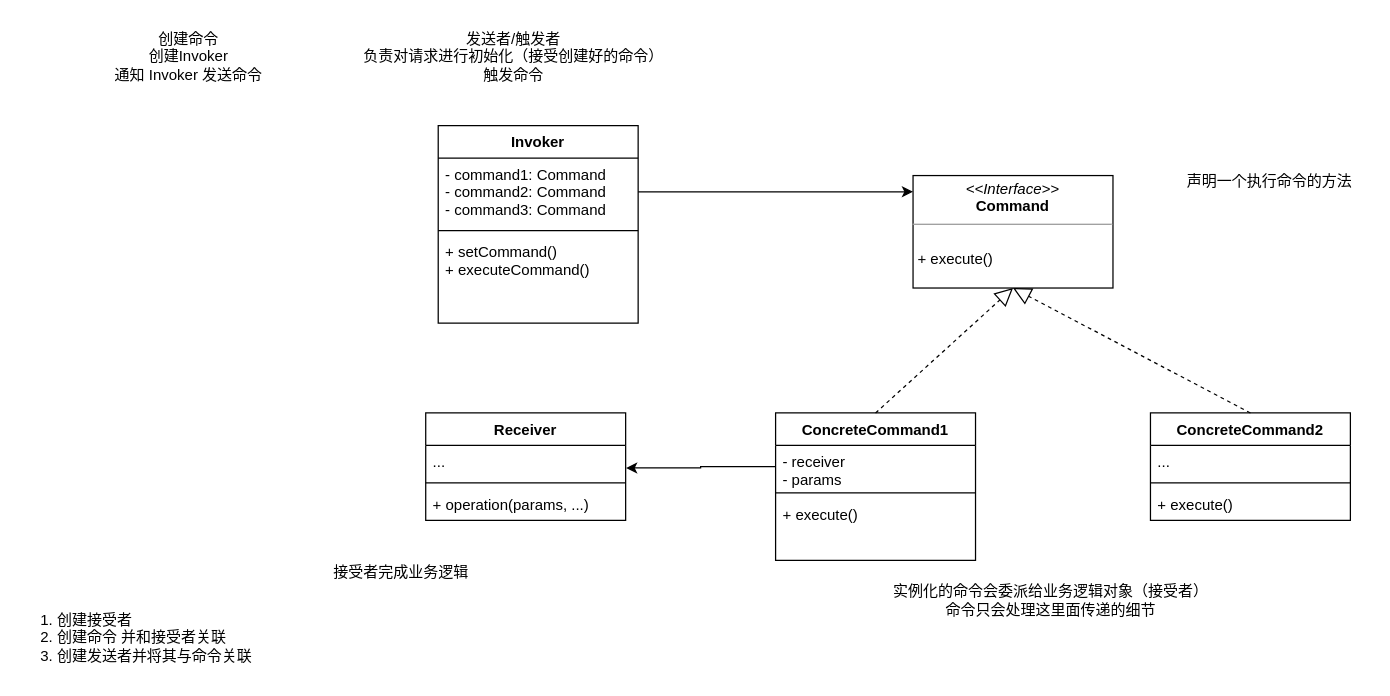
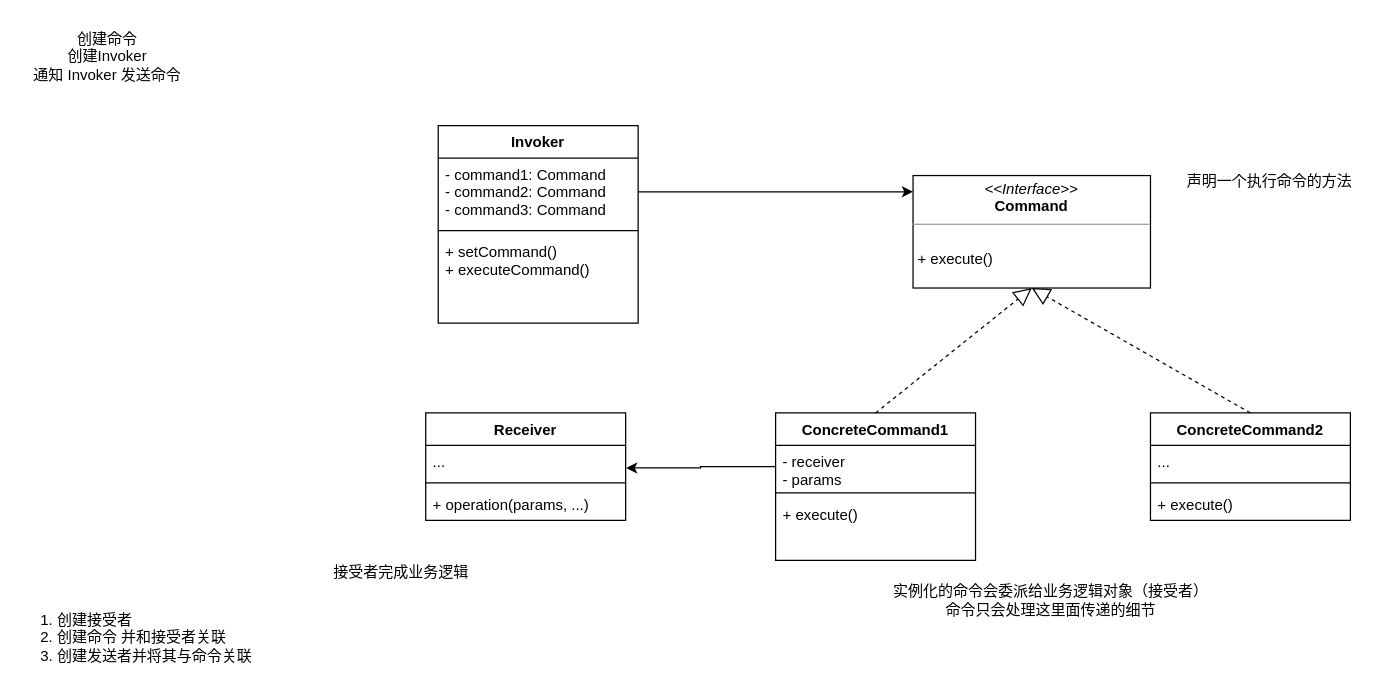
node "创建命令 创建Invoker 通知 Invoker 发送命令": moved (188, 57) -> (107, 57)
node "发送者/触发者 负责对请求进行初始化（接受创建好的命令） 触发命令": removed
node "<<Interface>> Command + execute()": size 200x113 -> 238x113
